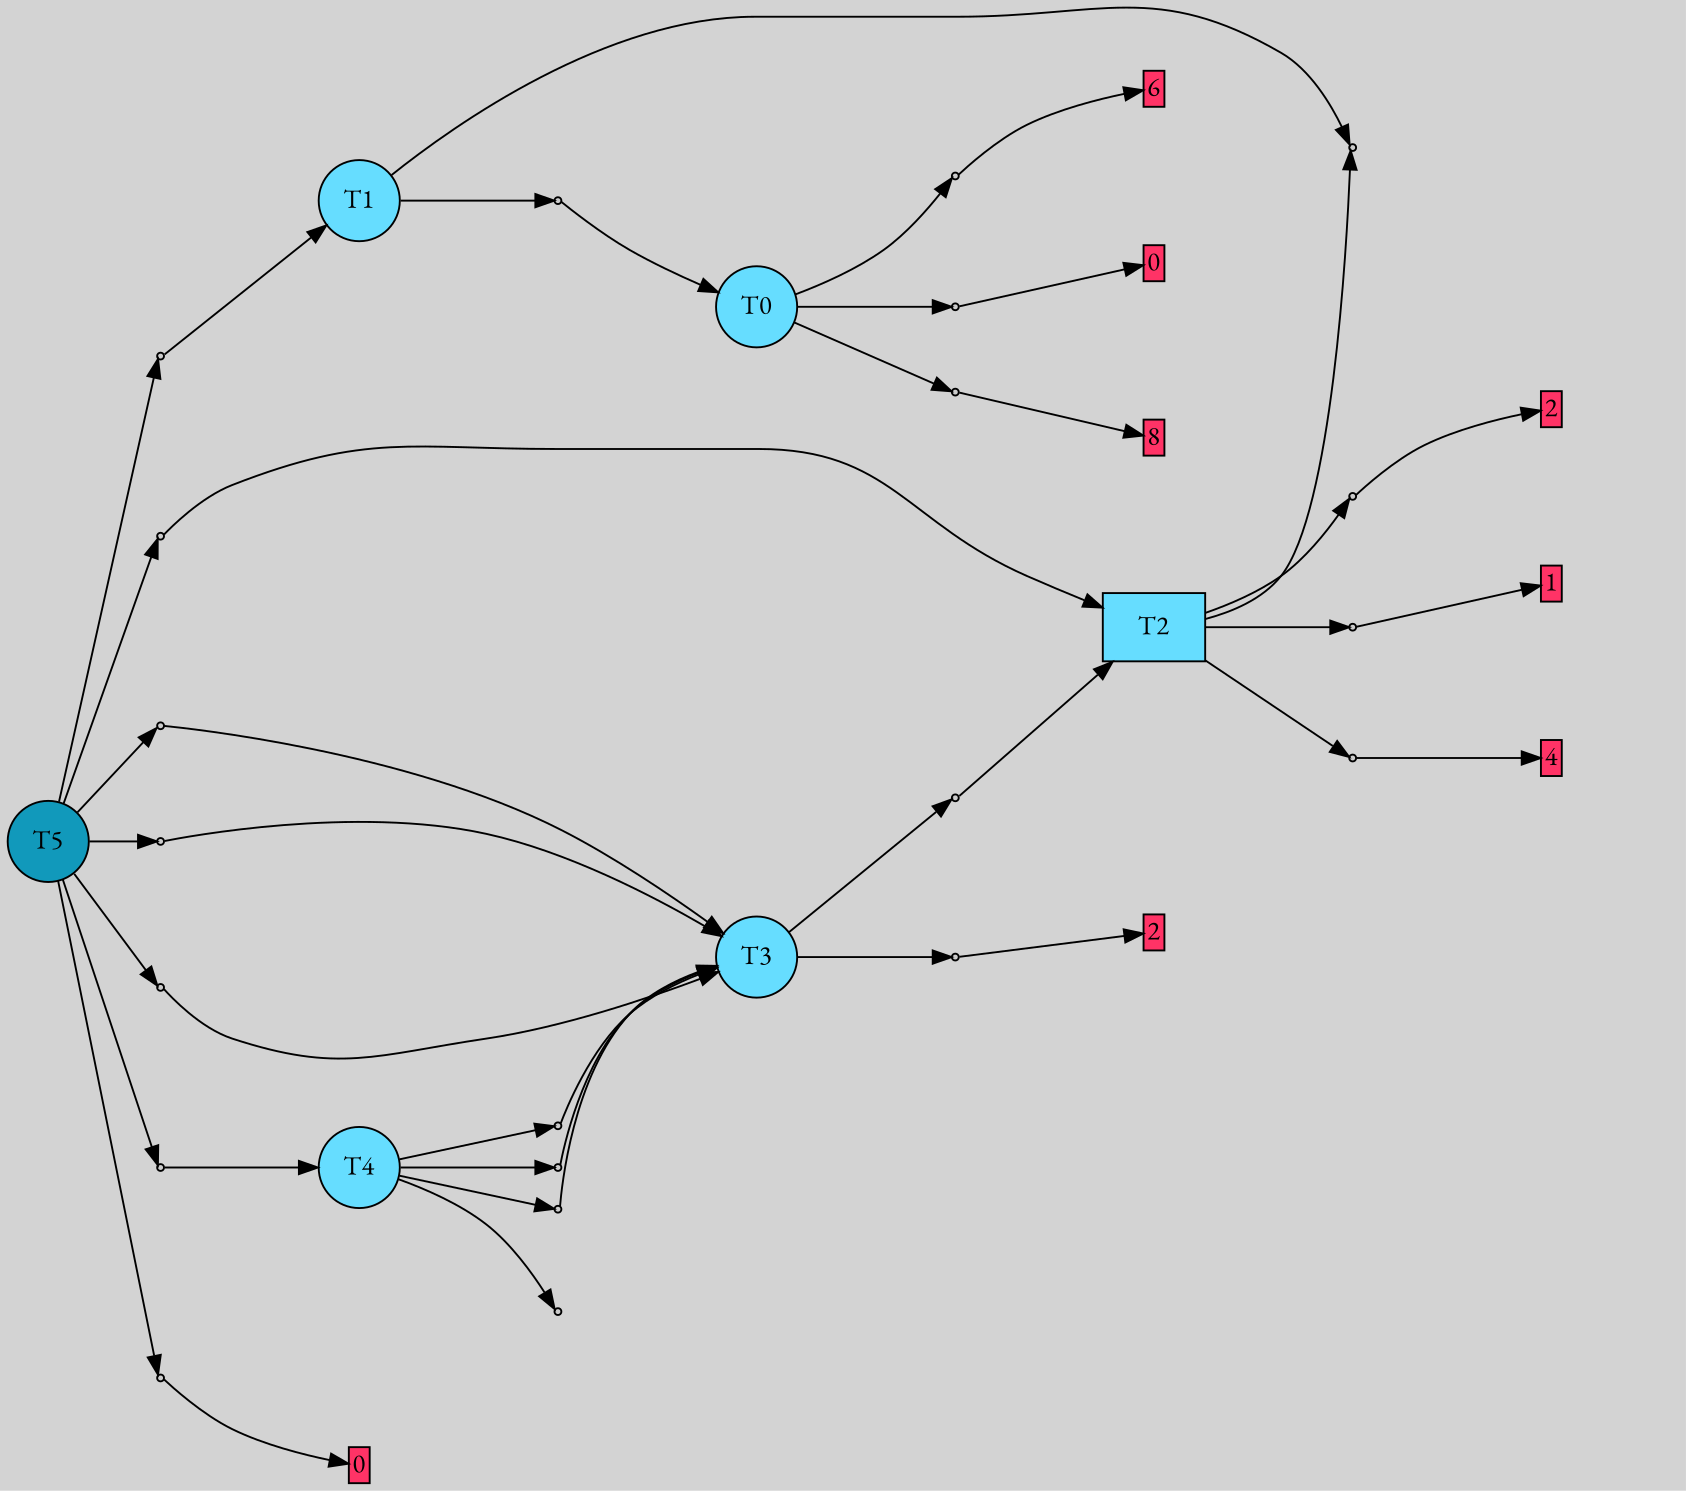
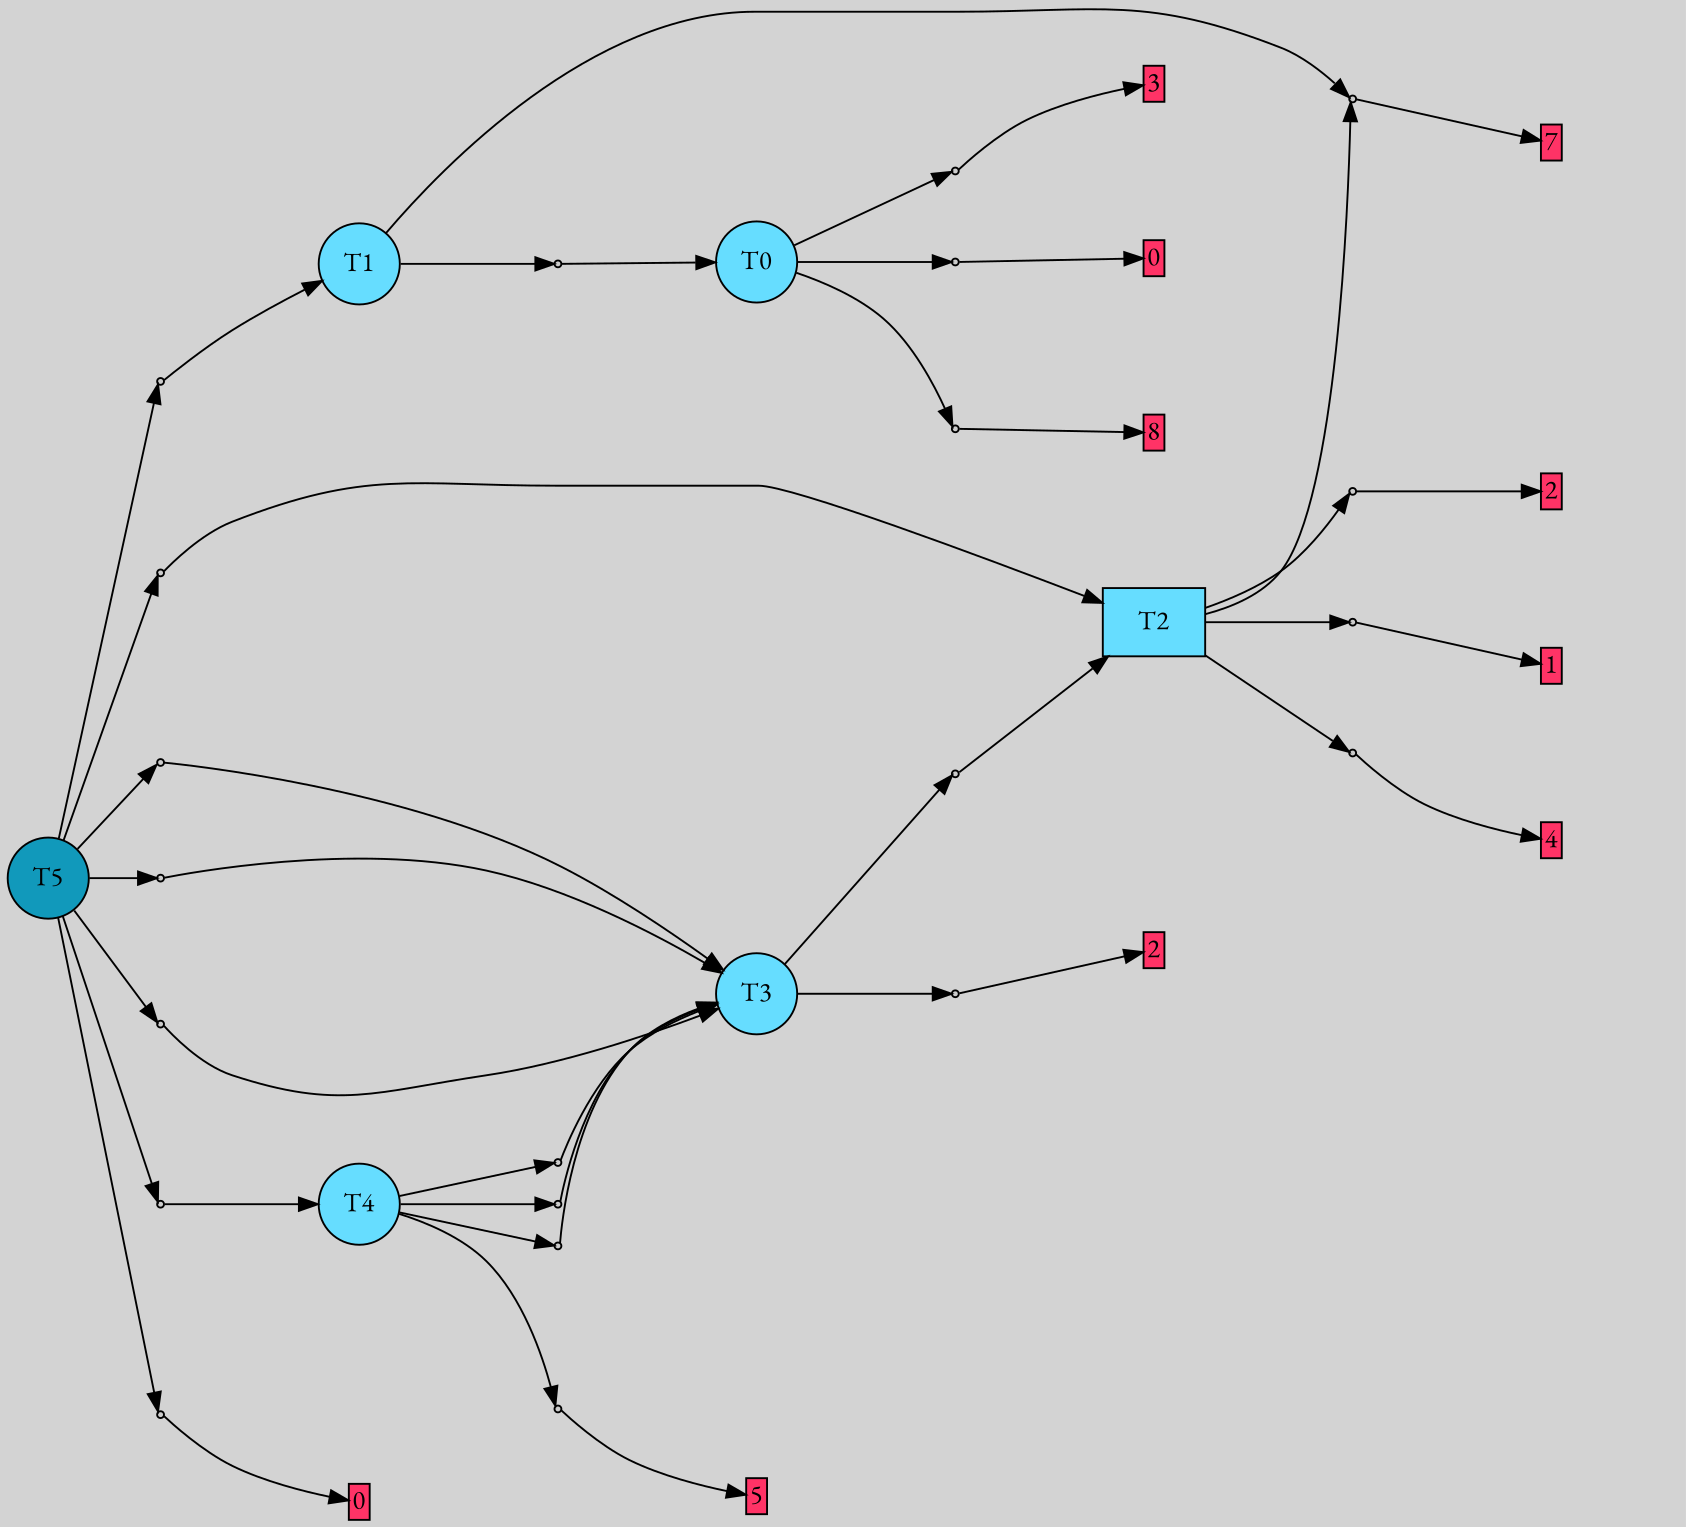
node "6": label "6" -> "3"
node "7": added
node "5": added
